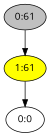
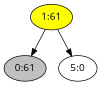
edge "0:61" -> "1:61": reversed
node "0:0": label "0:0" -> "5:0"
